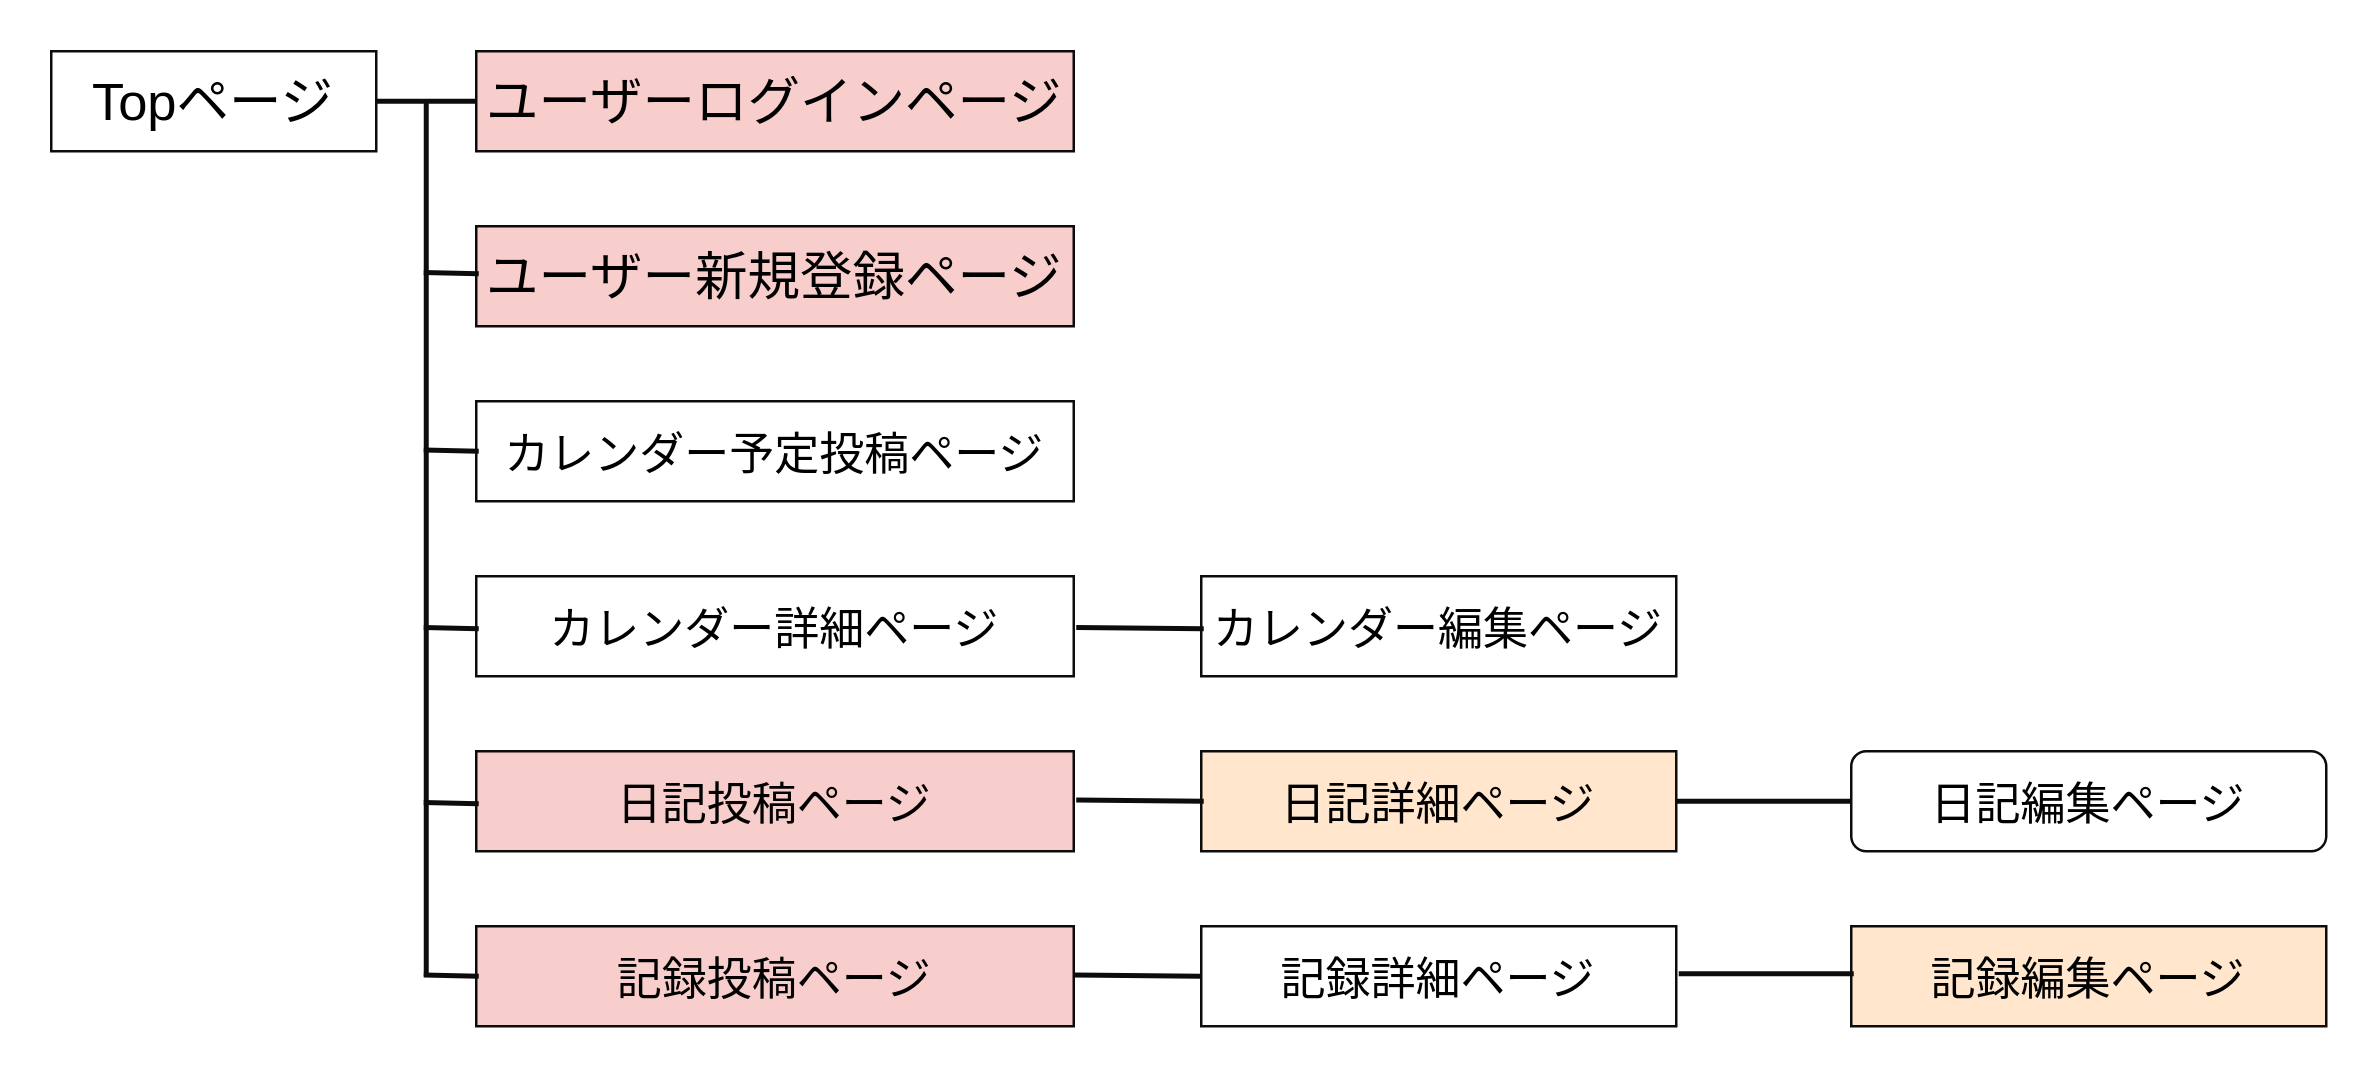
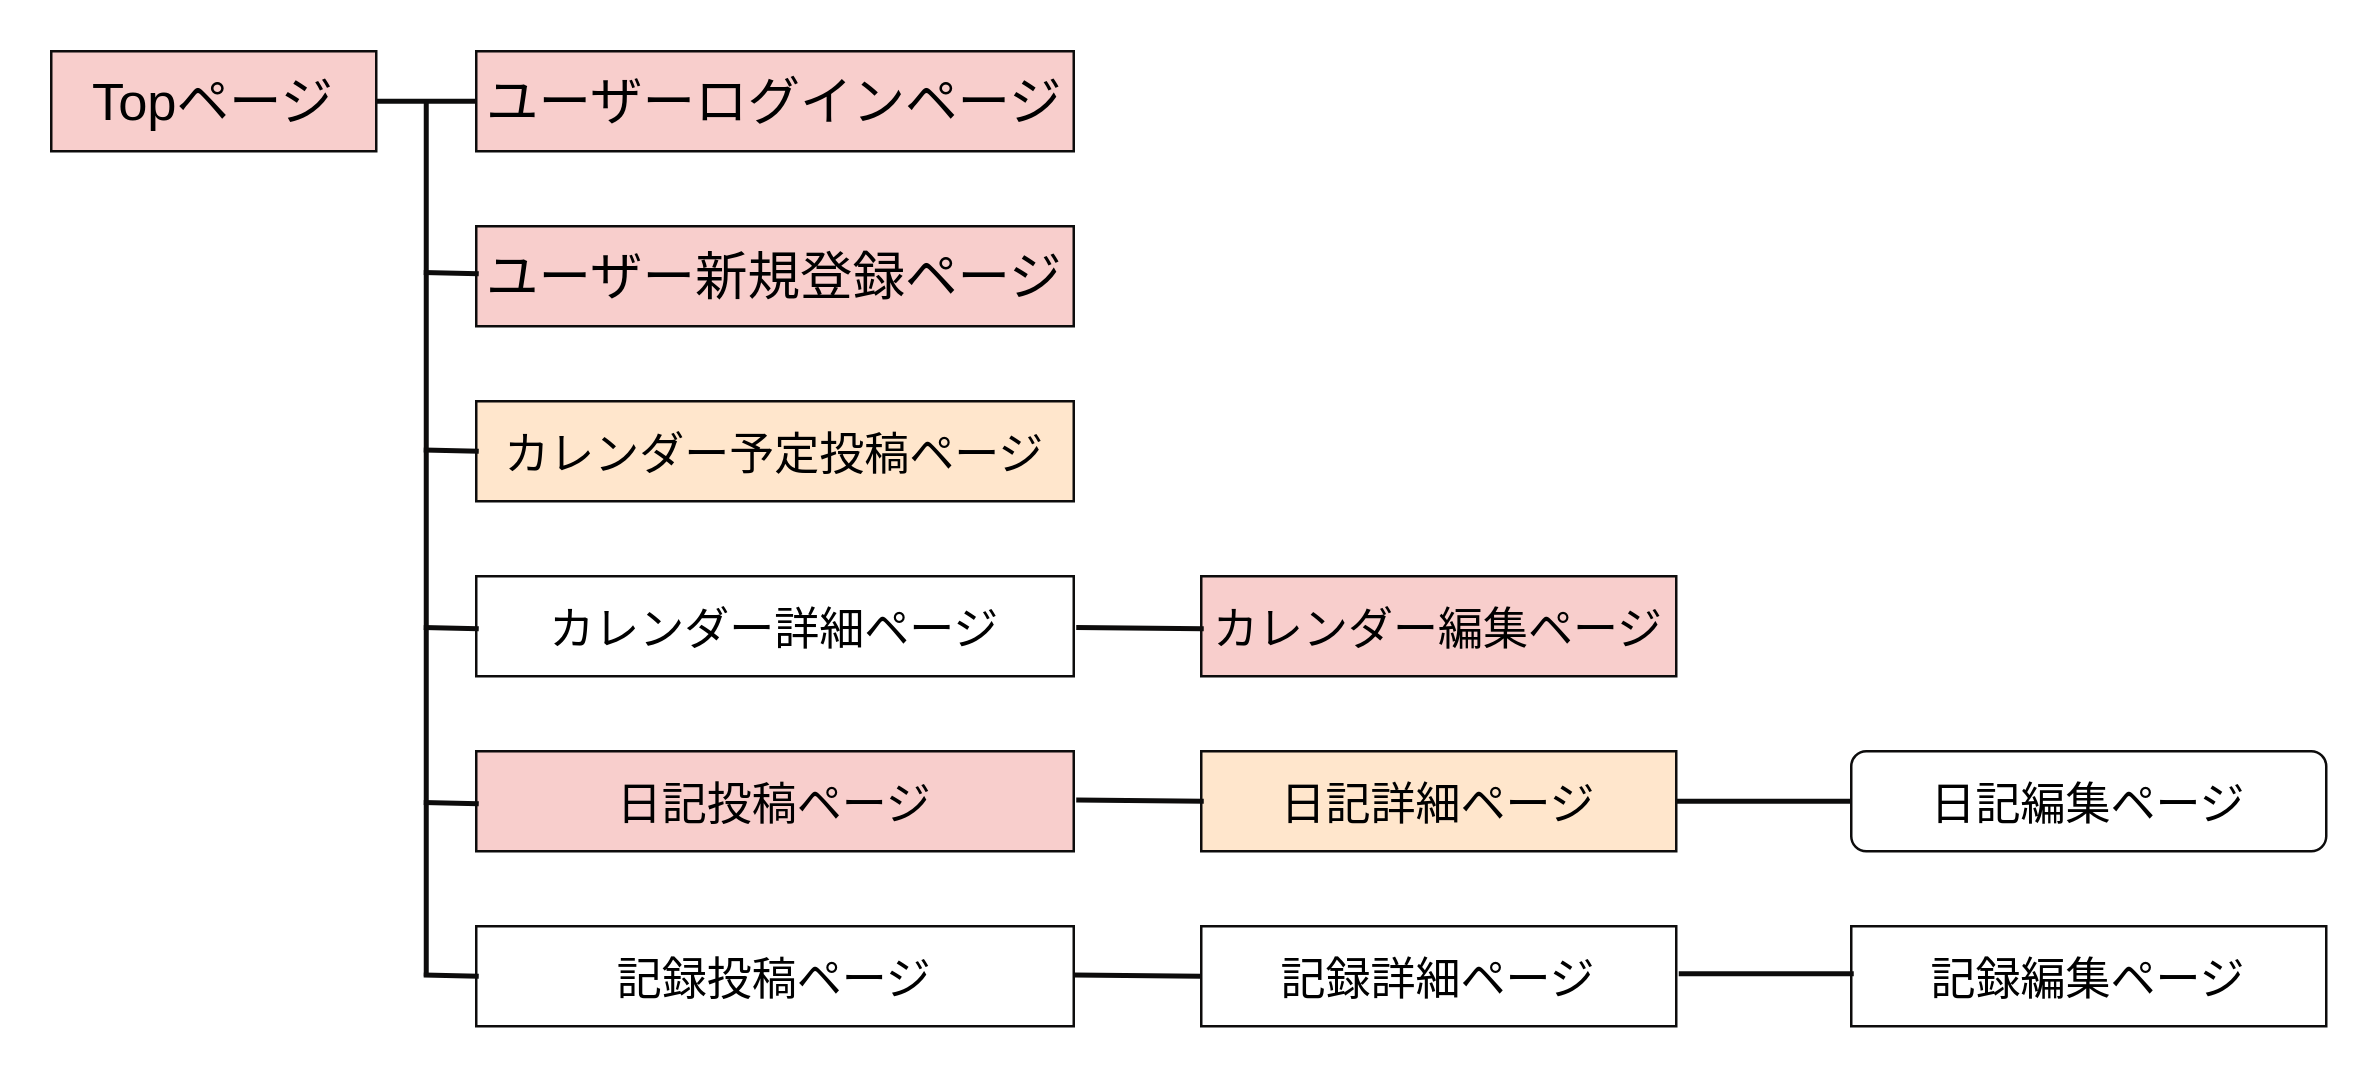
node "Topページ": fillcolor #ffffff -> #f8cecc
node "カレンダー予定投稿ページ": fillcolor #ffffff -> #ffe6cc
node "カレンダー編集ページ": fillcolor #ffffff -> #f8cecc
node "記録投稿ページ": fillcolor #f8cecc -> #ffffff
node "記録編集ページ": fillcolor #ffe6cc -> #ffffff
